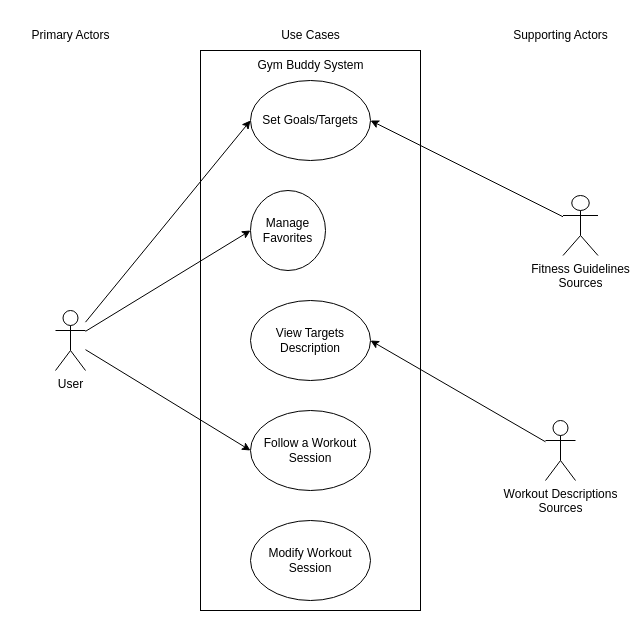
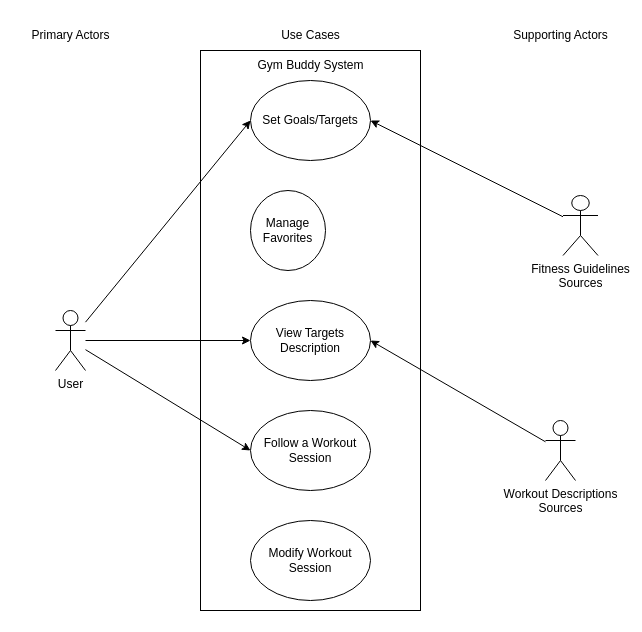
edge "User" -> "Manage Favorites": removed
edge "User" -> "View Targets Description": added
